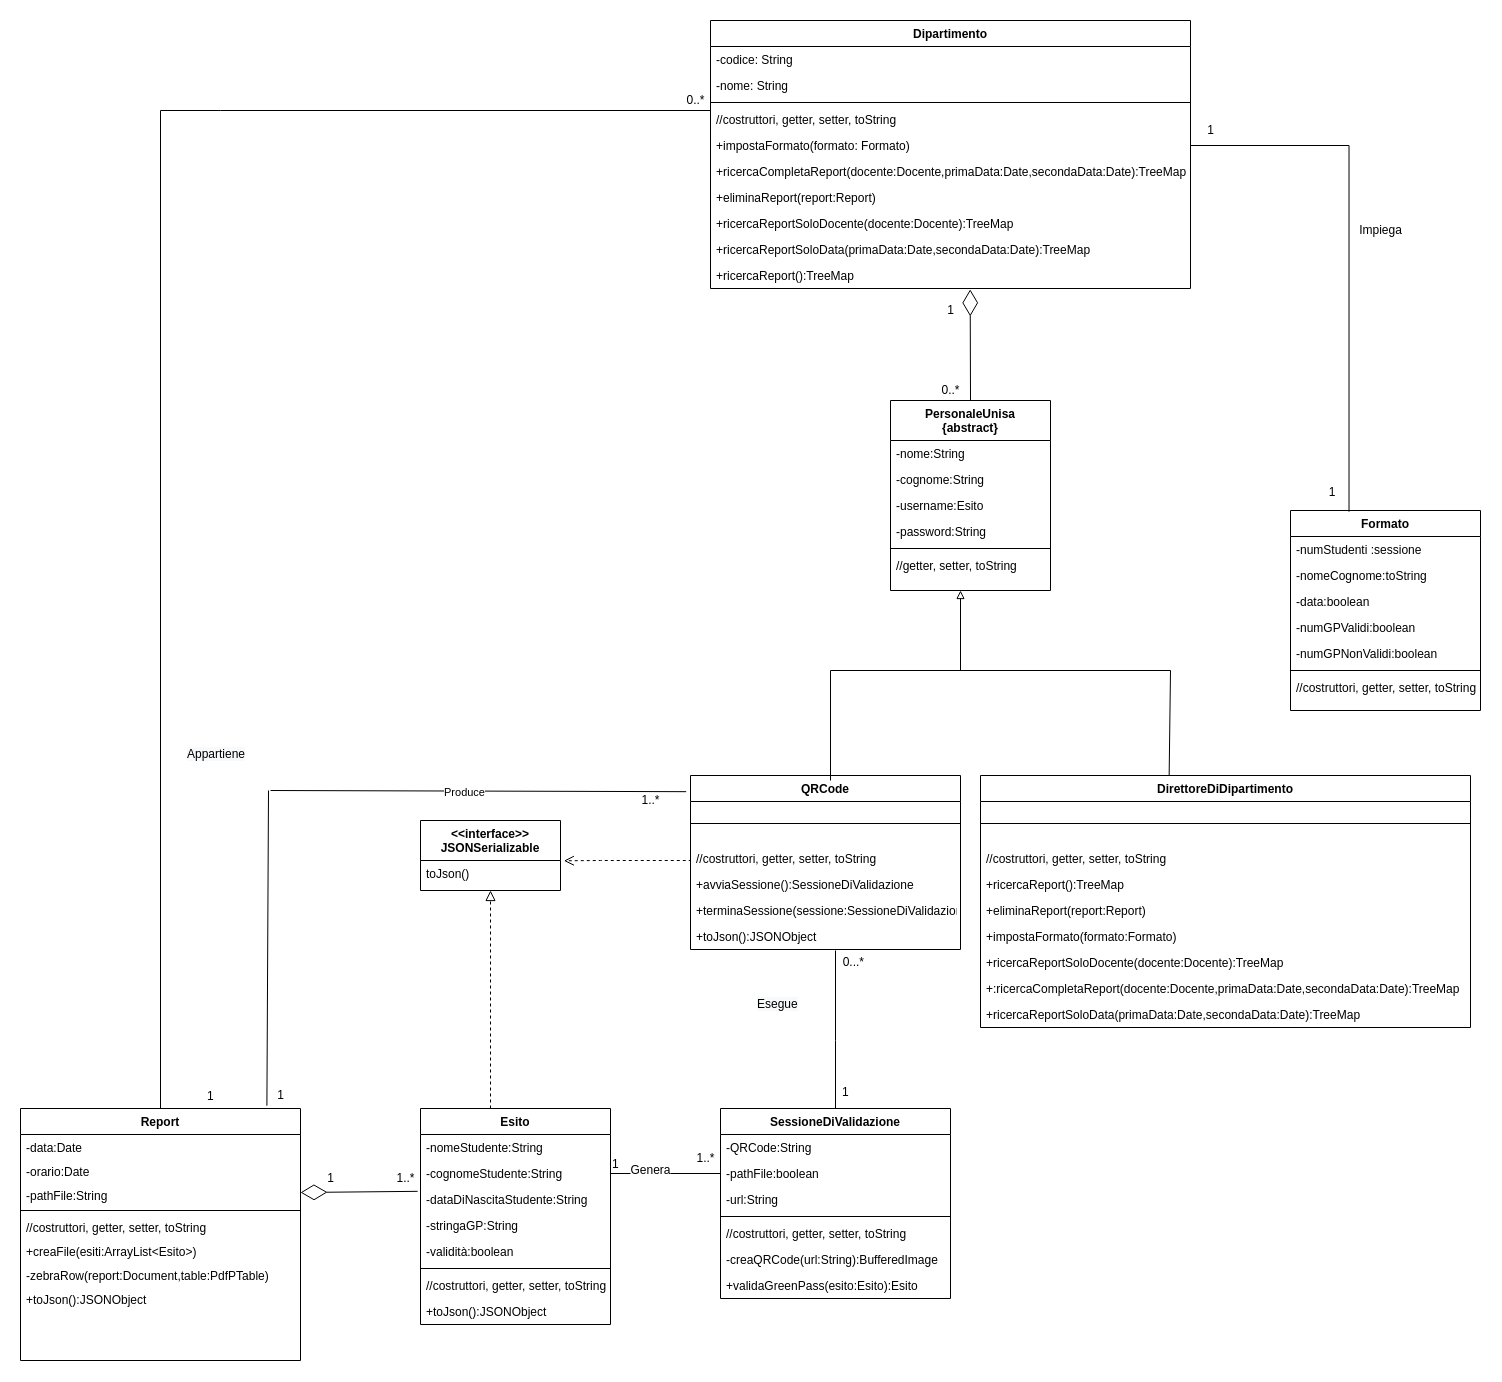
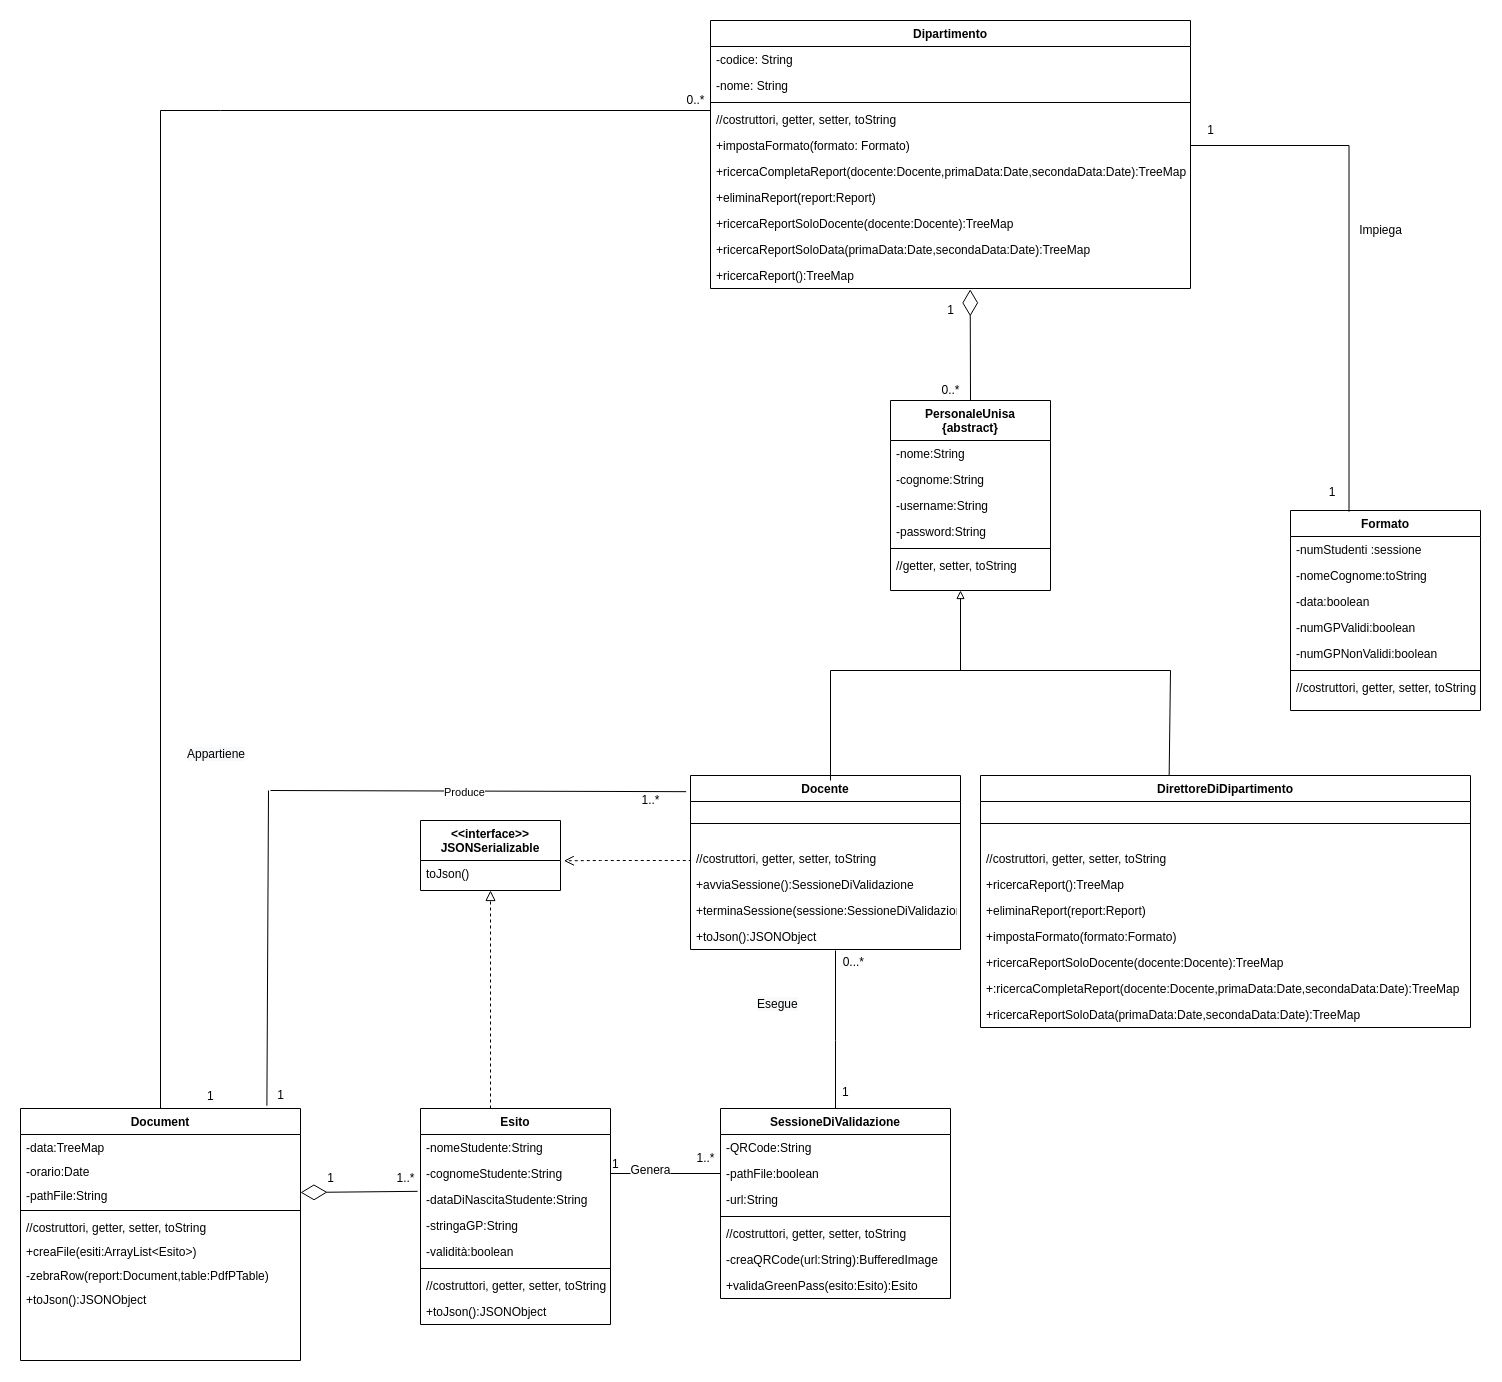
node "-username:Esito": label "-username:Esito" -> "-username:String"
node "QRCode": label "QRCode" -> "Docente"
node "Report": label "Report" -> "Document"
node "-data:Date": label "-data:Date" -> "-data:TreeMap"
